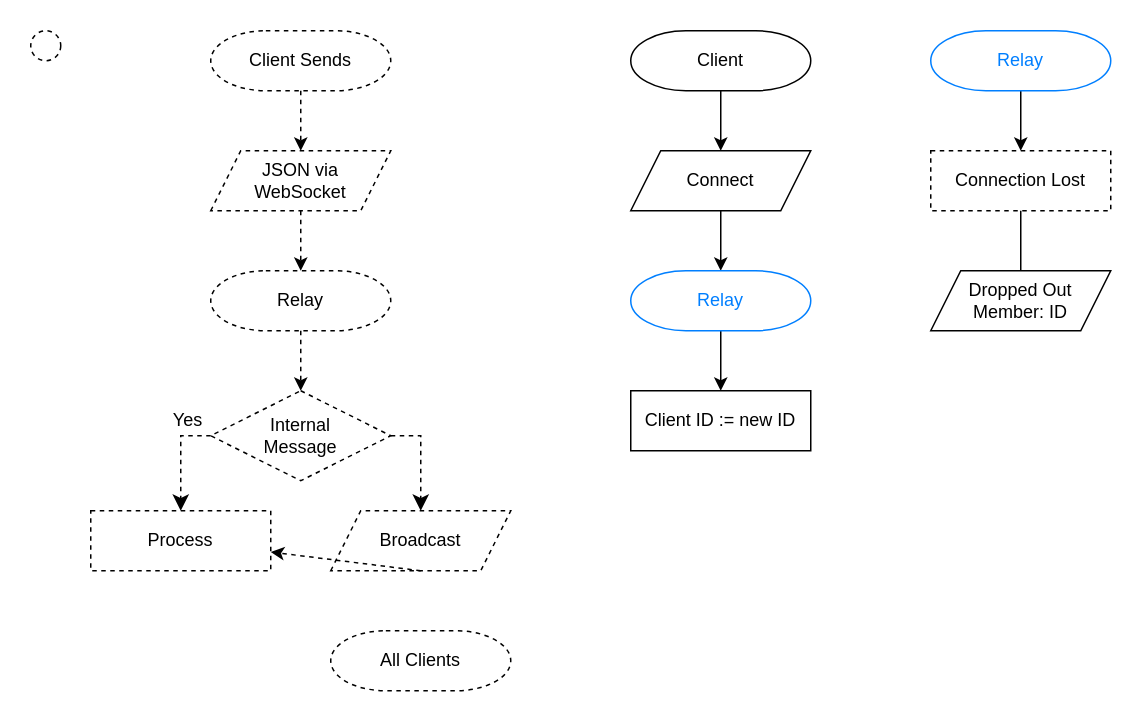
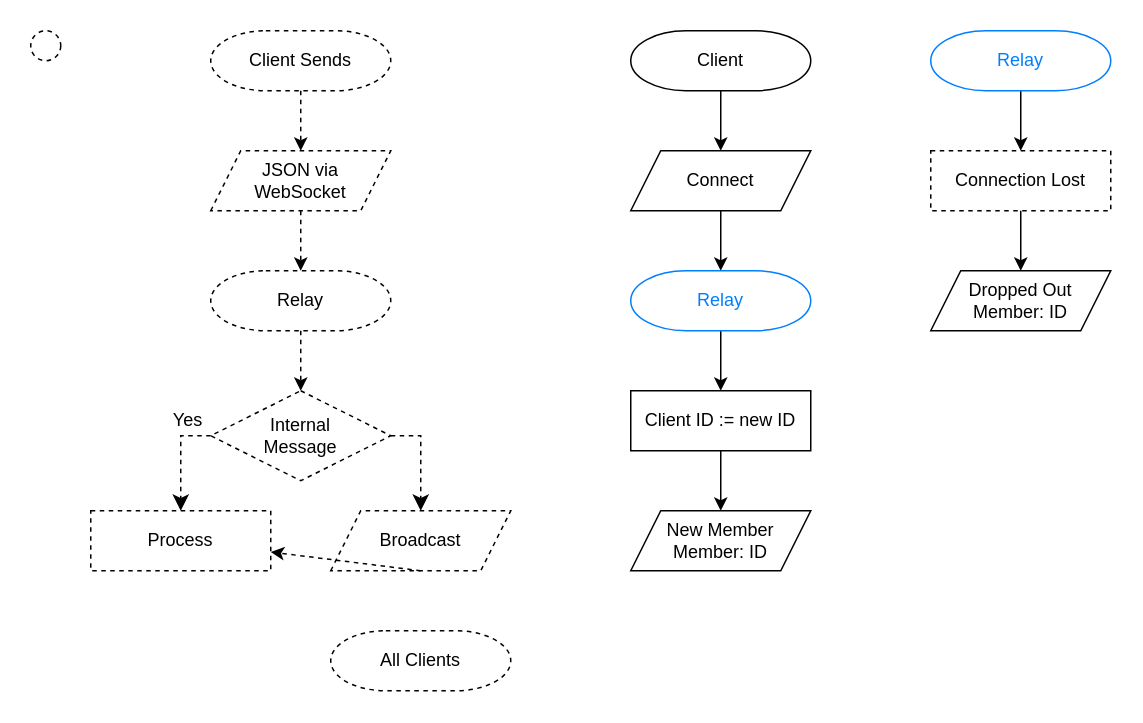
edge "Connection Lost" -- "Dropped Out Member: ID": arrowhead none -> classic
edge "Client ID := new ID" -> "New Member Member: ID": added
node "New Member Member: ID": added
